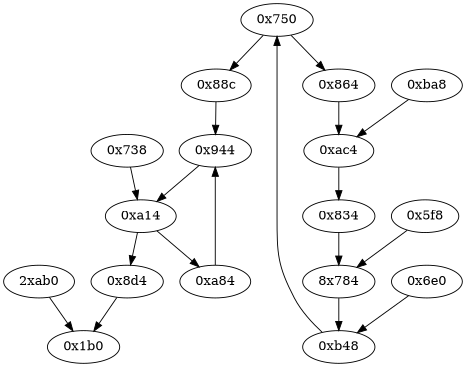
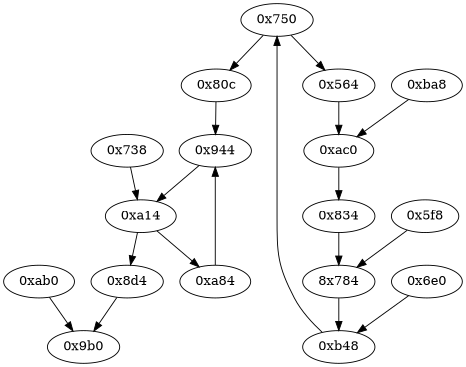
node "0x88c": label "0x88c" -> "0x80c"
node "0x864": label "0x864" -> "0x564"
node "0xac4": label "0xac4" -> "0xac0"
node "2xab0": label "2xab0" -> "0xab0"
node "0x1b0": label "0x1b0" -> "0x9b0"
